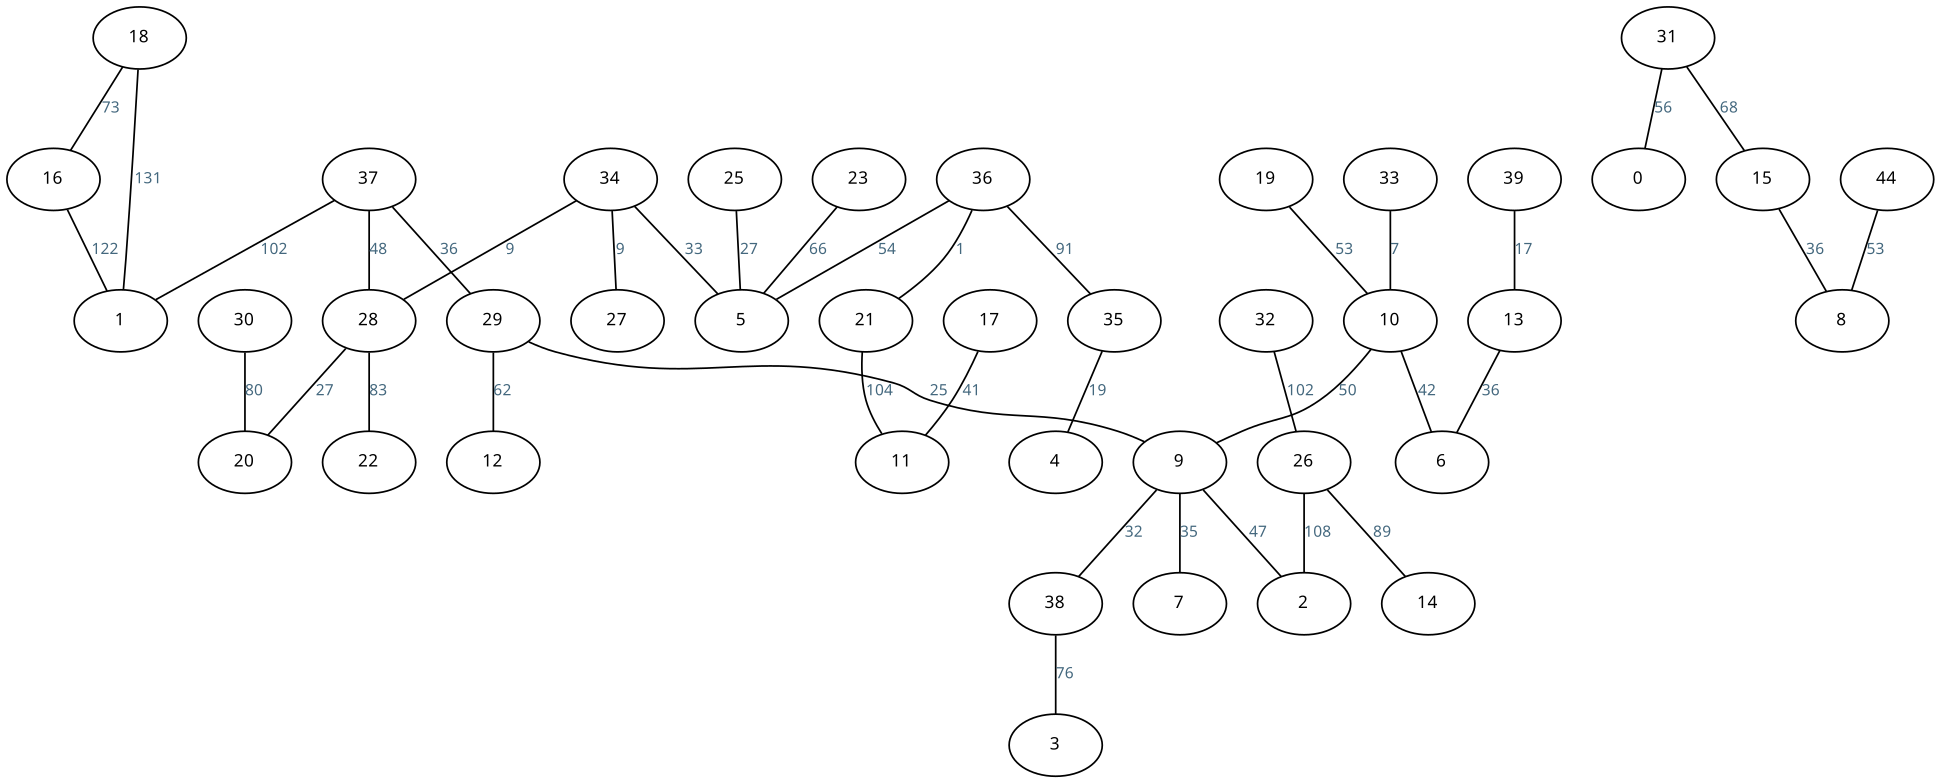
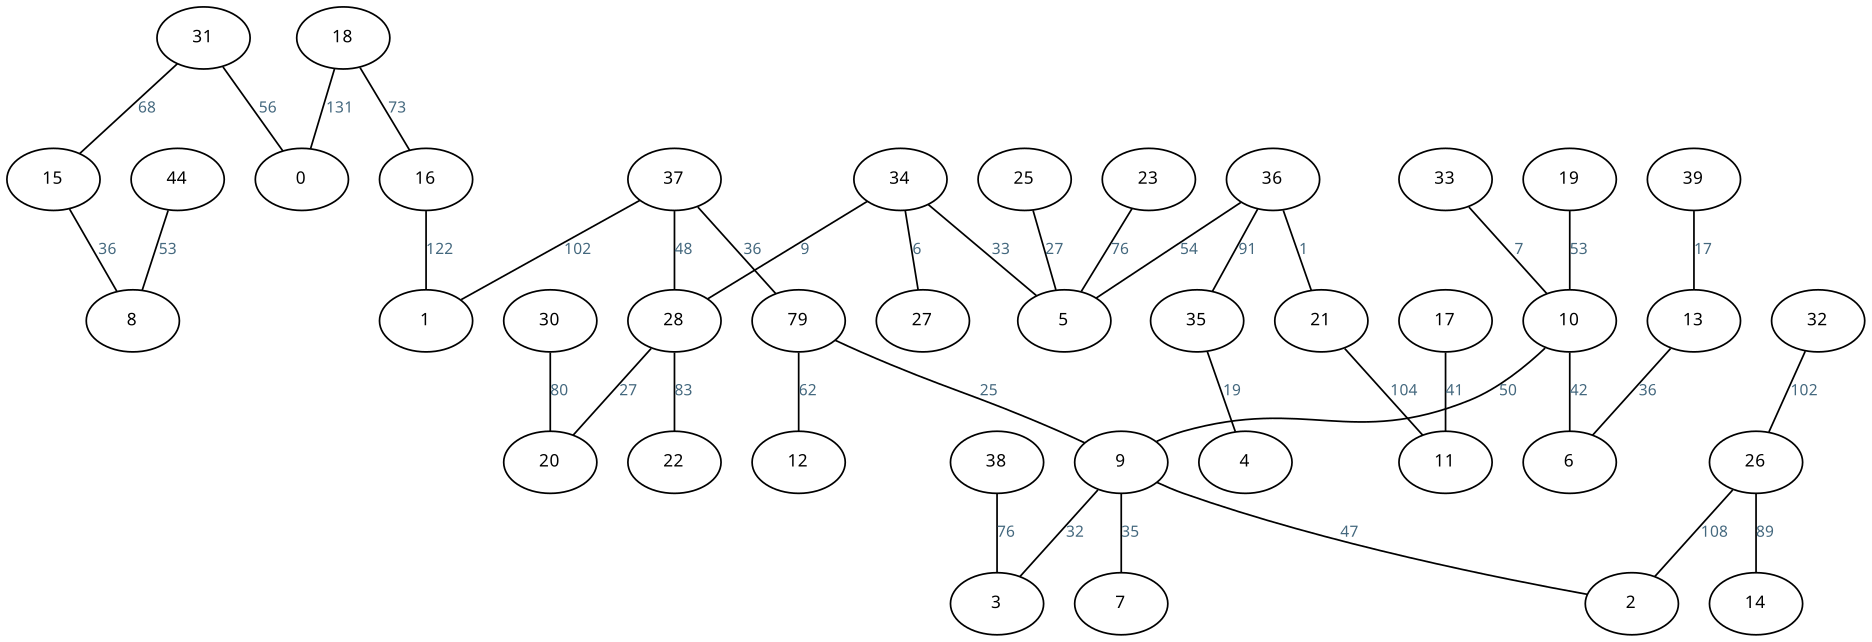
edge "18" -- "1": now "18" -- "0"
edge "34" -- "27": label "9" -> "6"
edge "23" -- "5": label "66" -> "76"
node "29": label "29" -> "79"
edge "9" -- "38": now "9" -- "3"
